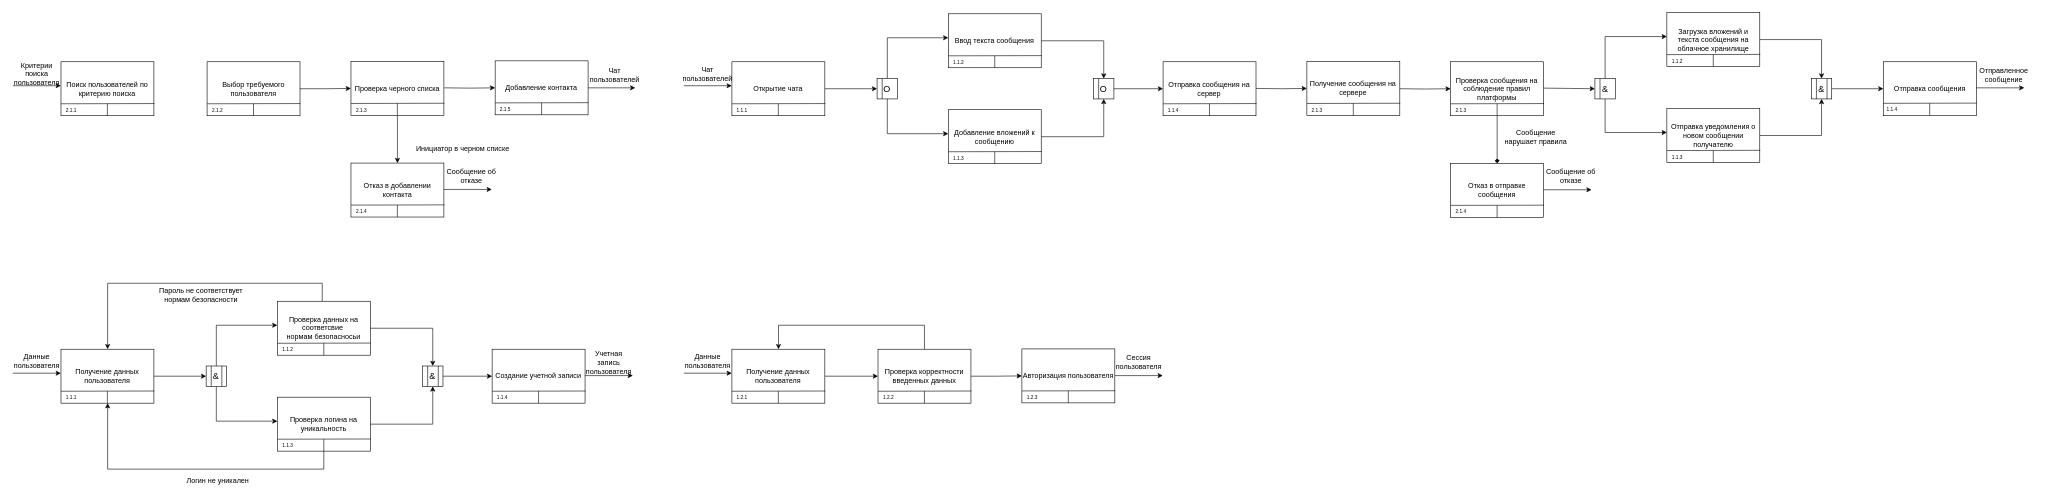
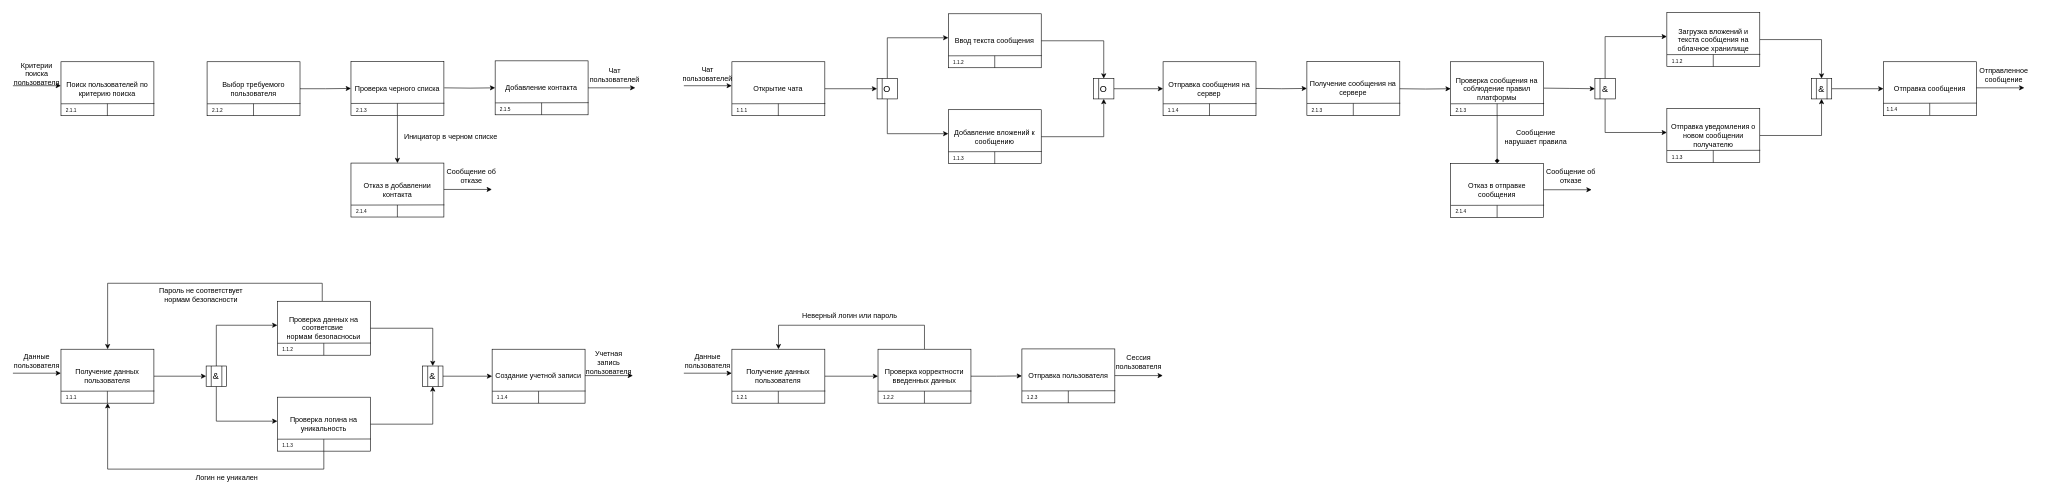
node "Инициатор в черном списке": moved (462, 149) -> (450, 137)
node "Неверный логин или пароль": added
node "Авторизация пользователя": label "Авторизация пользователя" -> "Отправка пользователя"
node "Логин не уникален": moved (218, 482) -> (227, 479)
